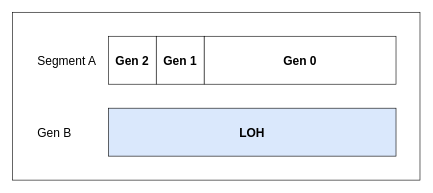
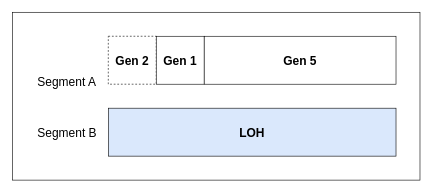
node "Segment A": moved (69, 60) -> (69, 81)
node "Gen 2": style solid -> dashed
node "Gen 0": label "Gen 0" -> "Gen 5"
node "Gen B": label "Gen B" -> "Segment B"
